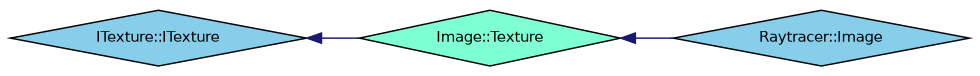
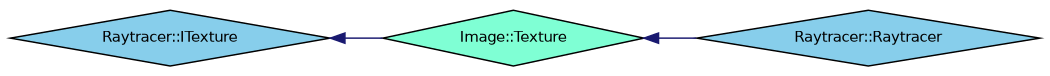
node "ITexture::ITexture": label "ITexture::ITexture" -> "Raytracer::ITexture"
node "Raytracer::Image": label "Raytracer::Image" -> "Raytracer::Raytracer"
